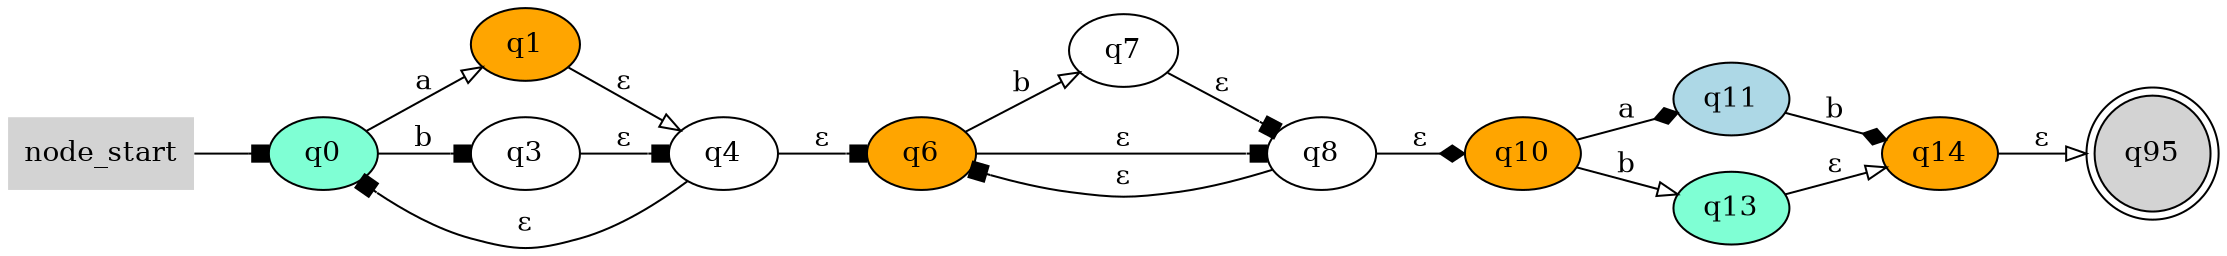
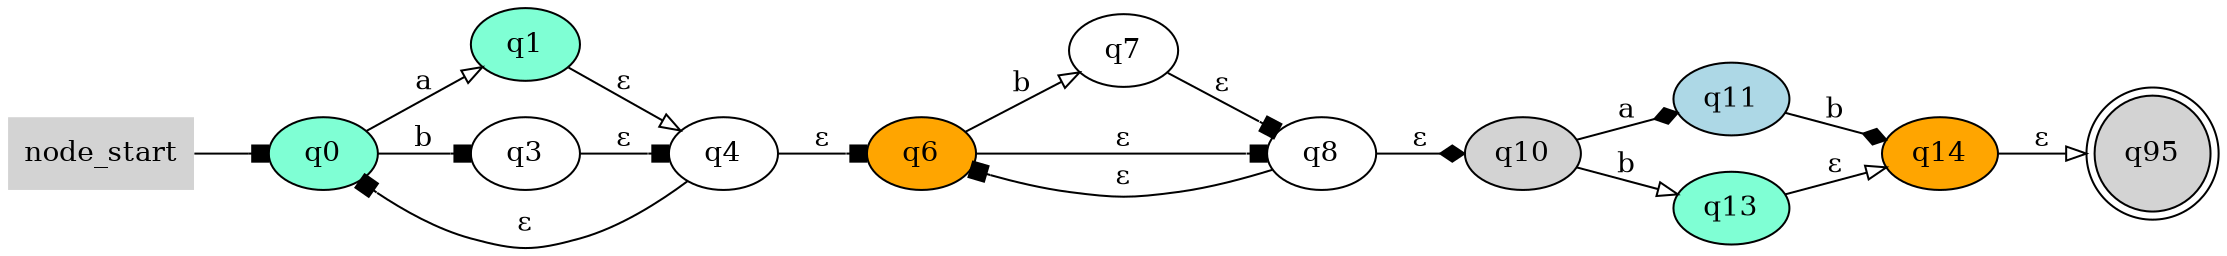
node "q1": fillcolor orange -> aquamarine
node "q10": fillcolor orange -> lightgrey
